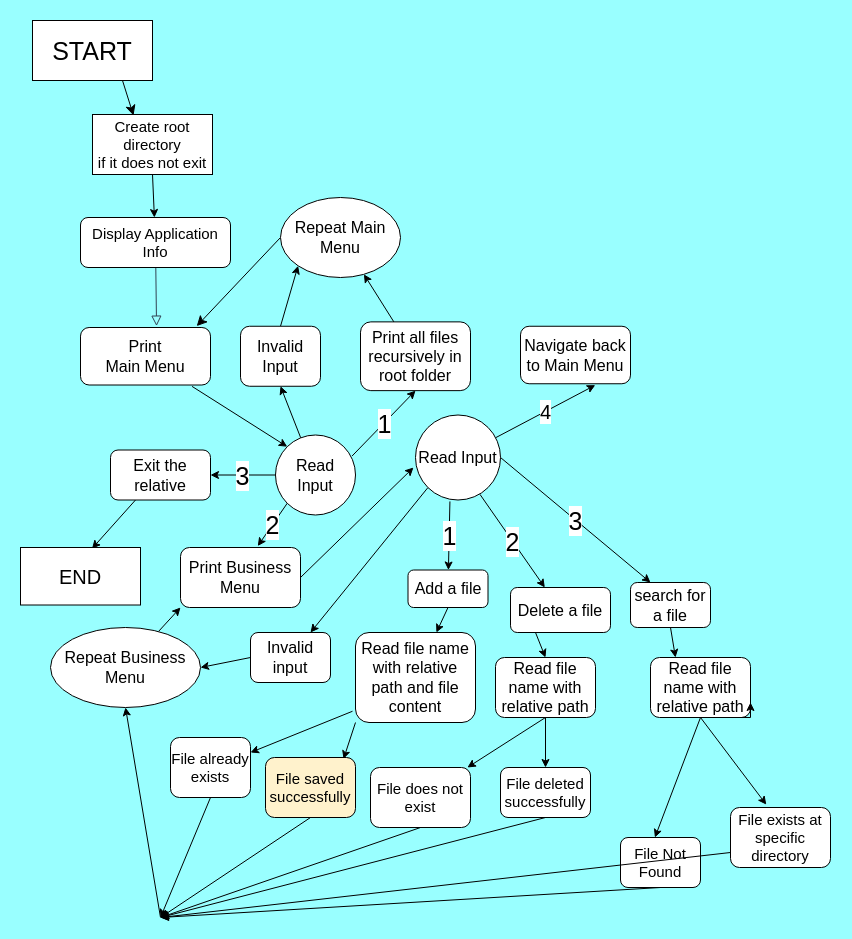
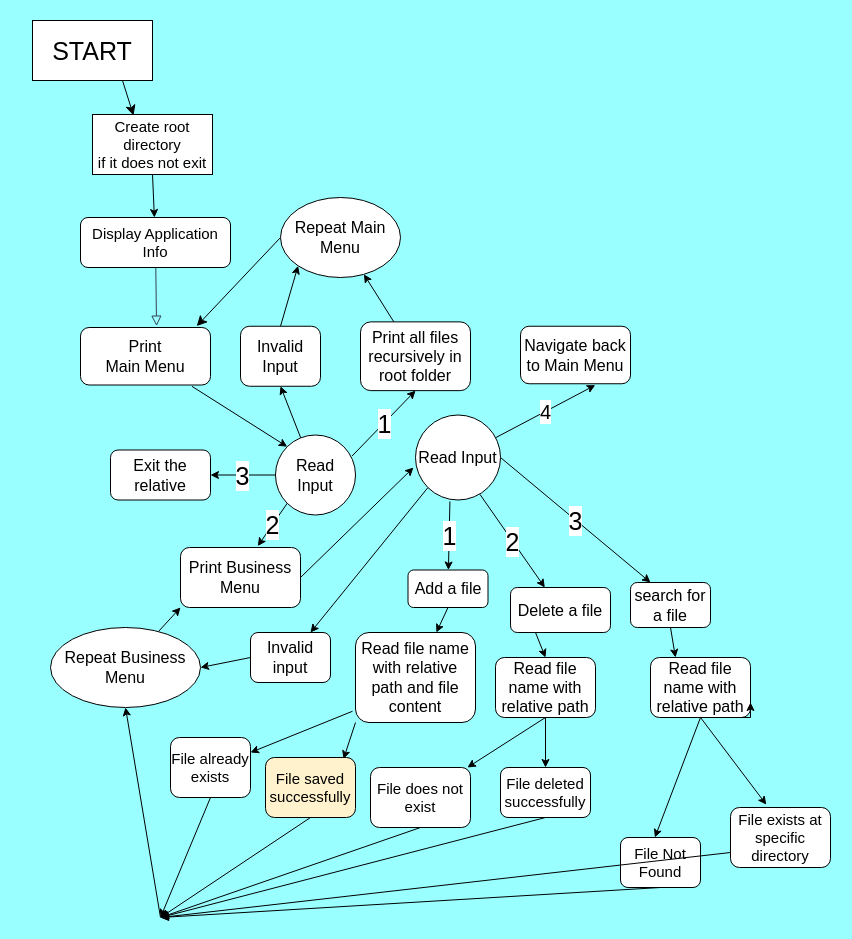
edge "Exit the relative" -> "END": removed
node "END": removed
